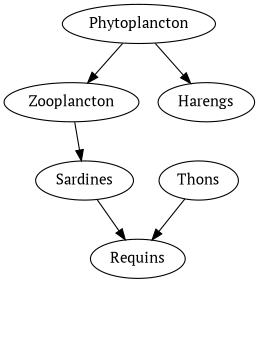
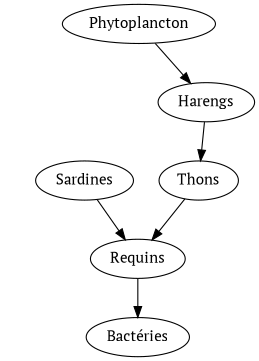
node "Zooplancton": removed
edge "Harengs" -> "Thons": added
node "Bactéries": added
